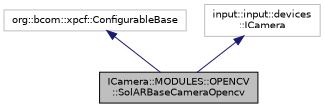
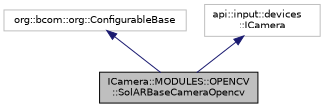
node "org::bcom::xpcf::ConfigurableBase": label "org::bcom::xpcf::ConfigurableBase" -> "org::bcom::org::ConfigurableBase"
node "input::input::devices ::ICamera": label "input::input::devices ::ICamera" -> "api::input::devices ::ICamera"
